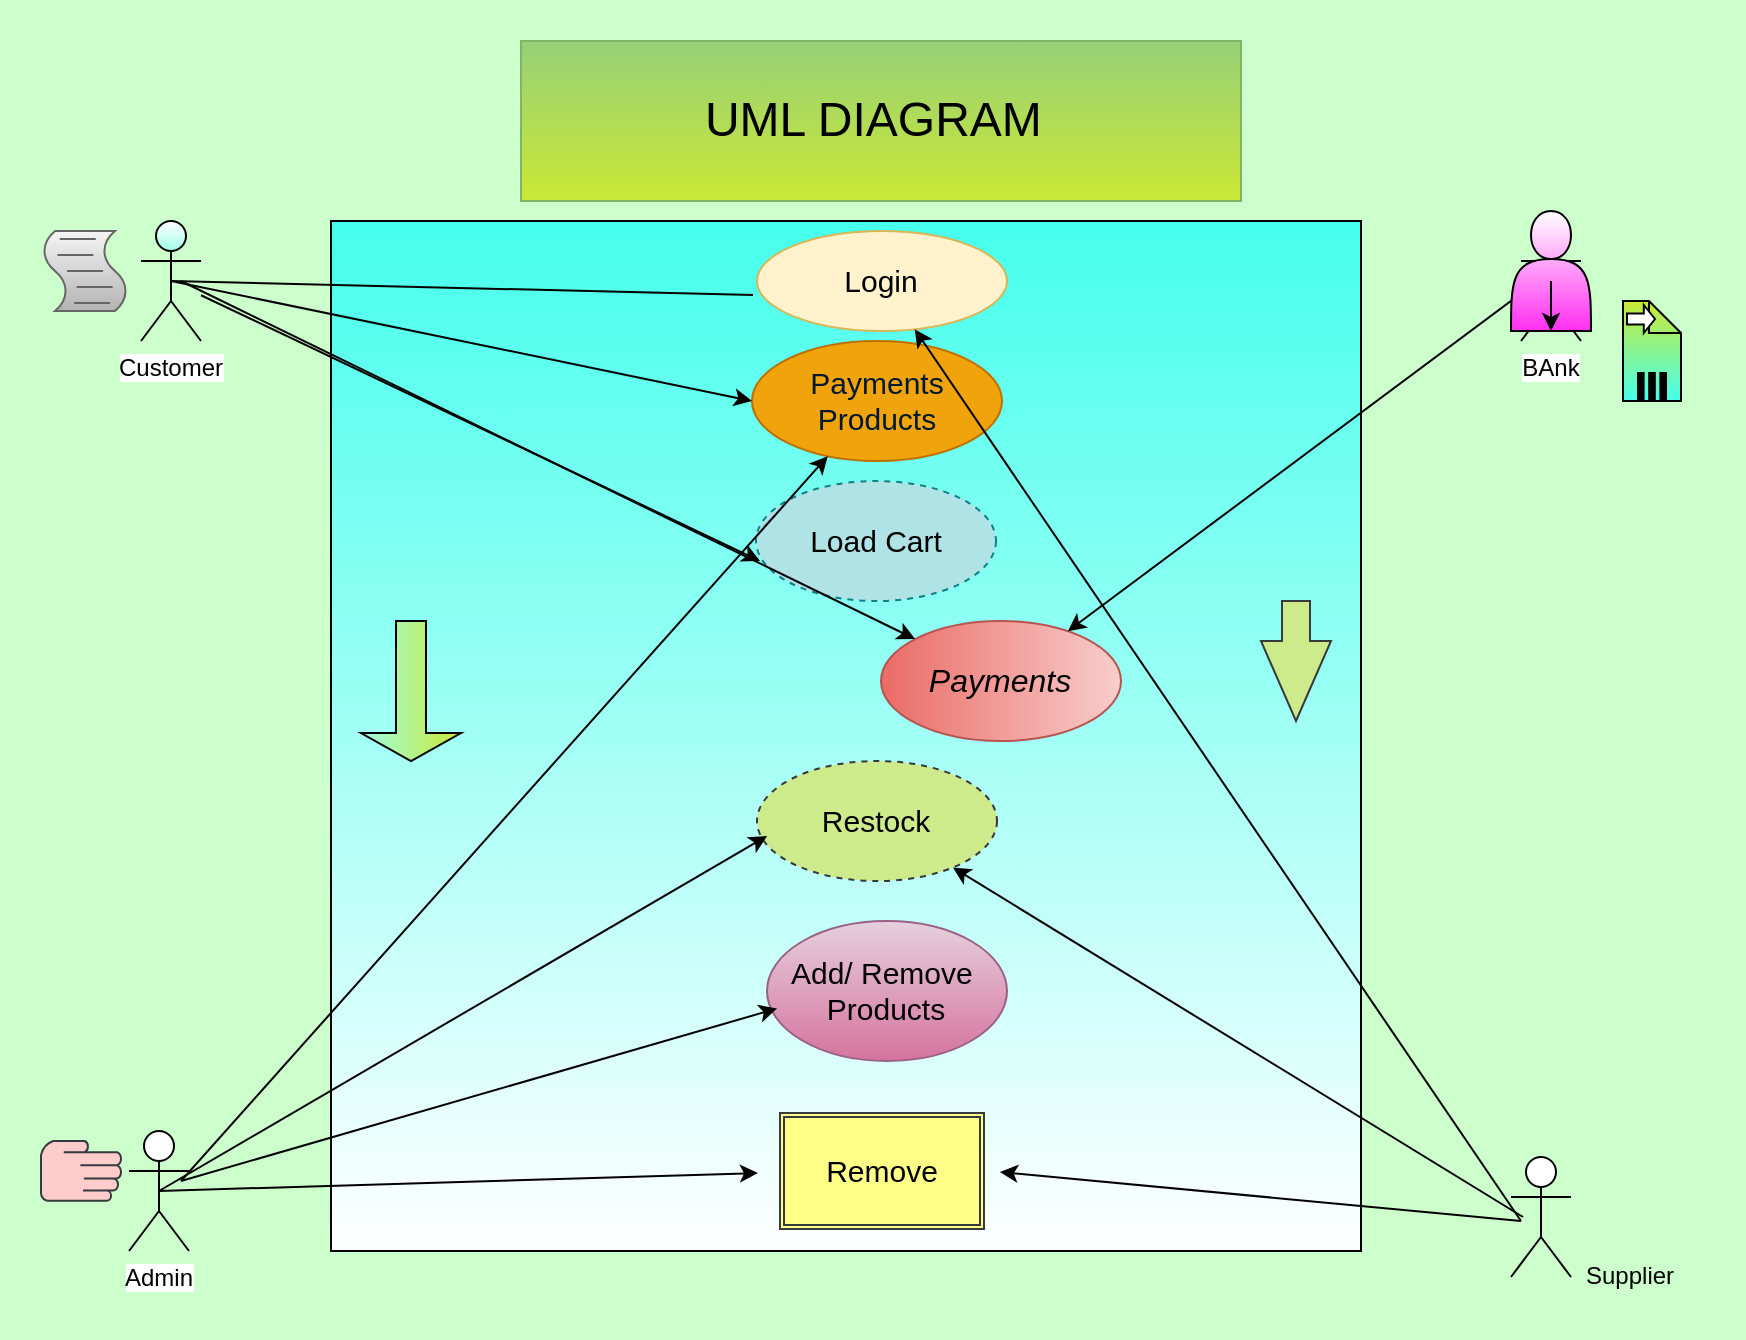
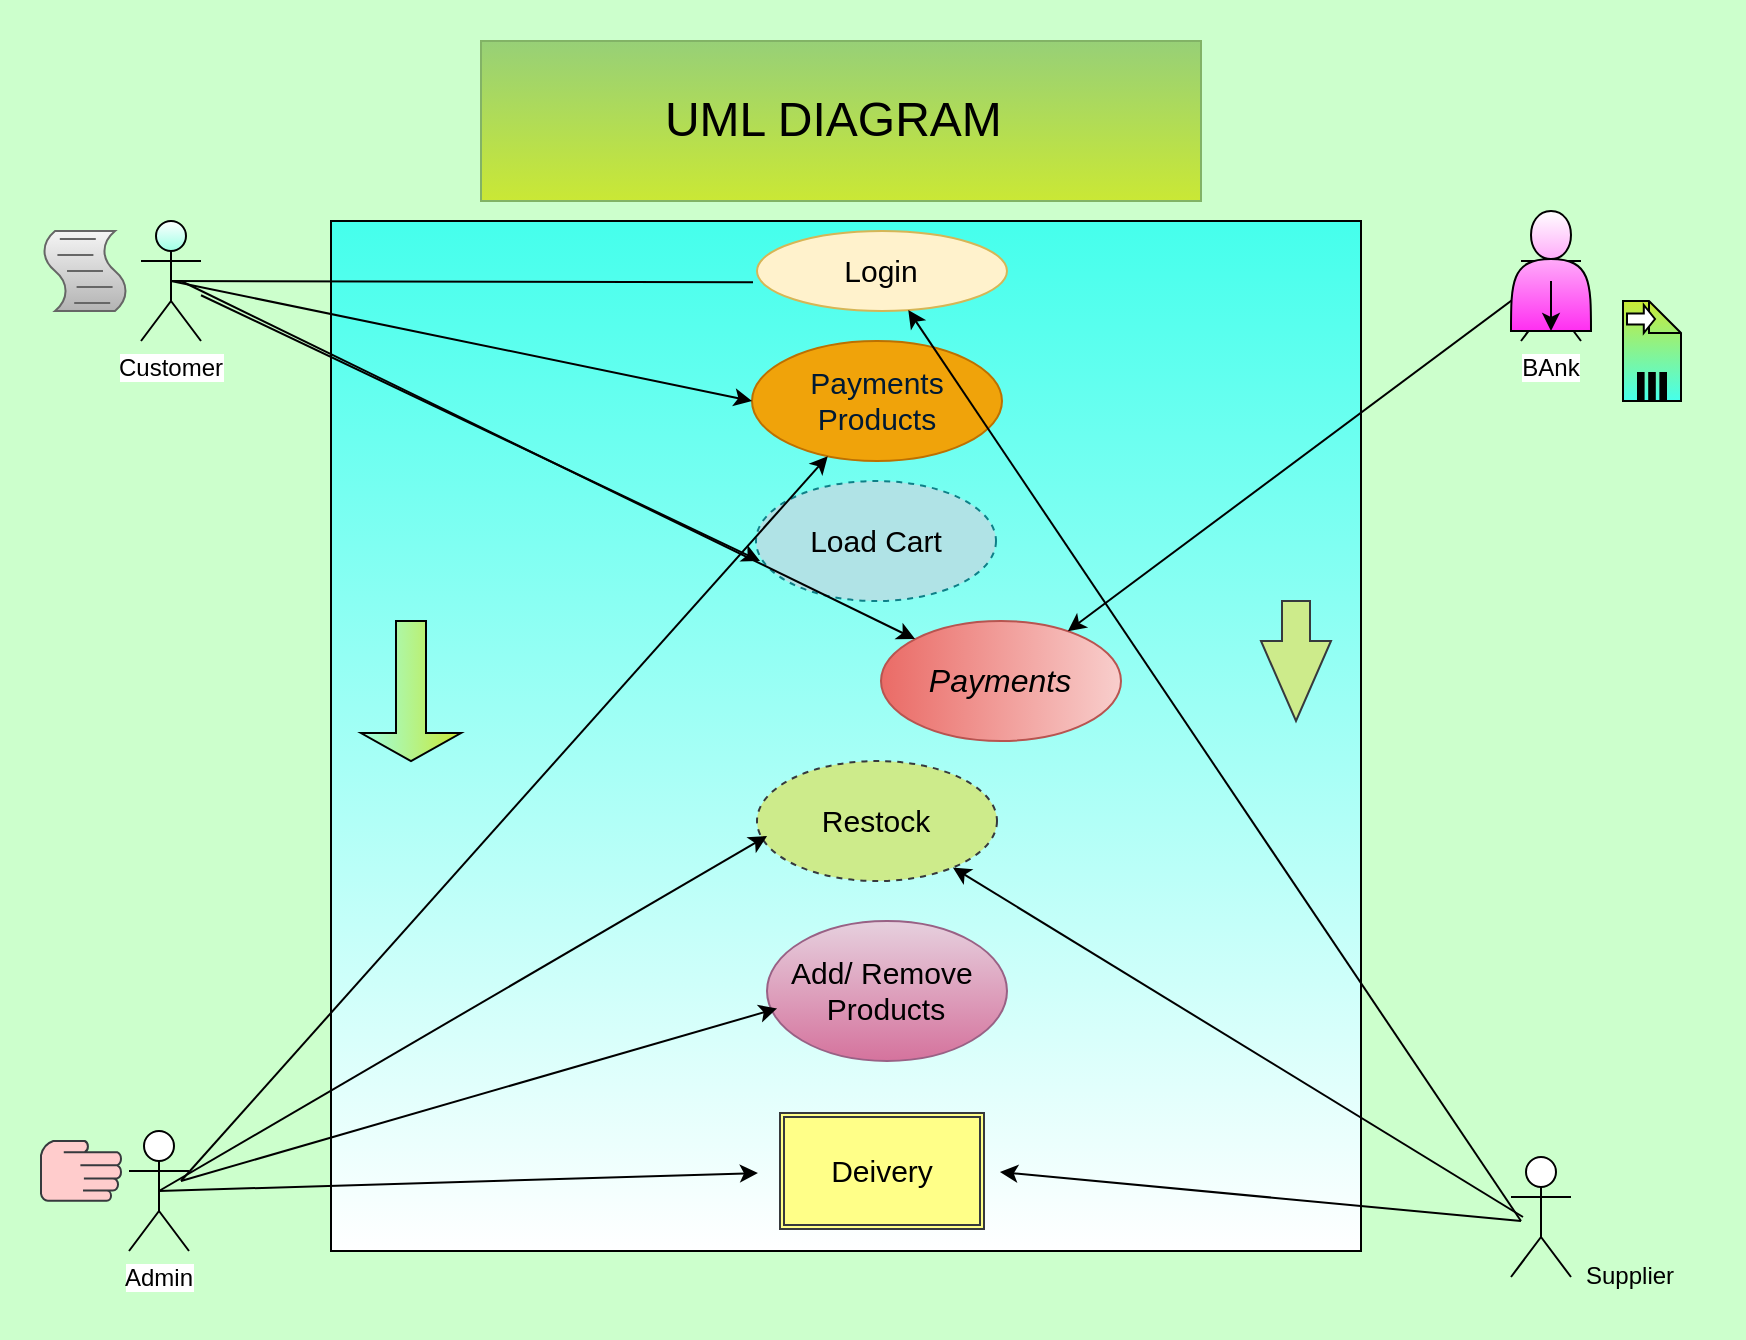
node "UML DIAGRAM": moved (881, 121) -> (841, 121)
node "Login": size 250x100 -> 250x80
node "Remove": label "Remove" -> "Deivery"
